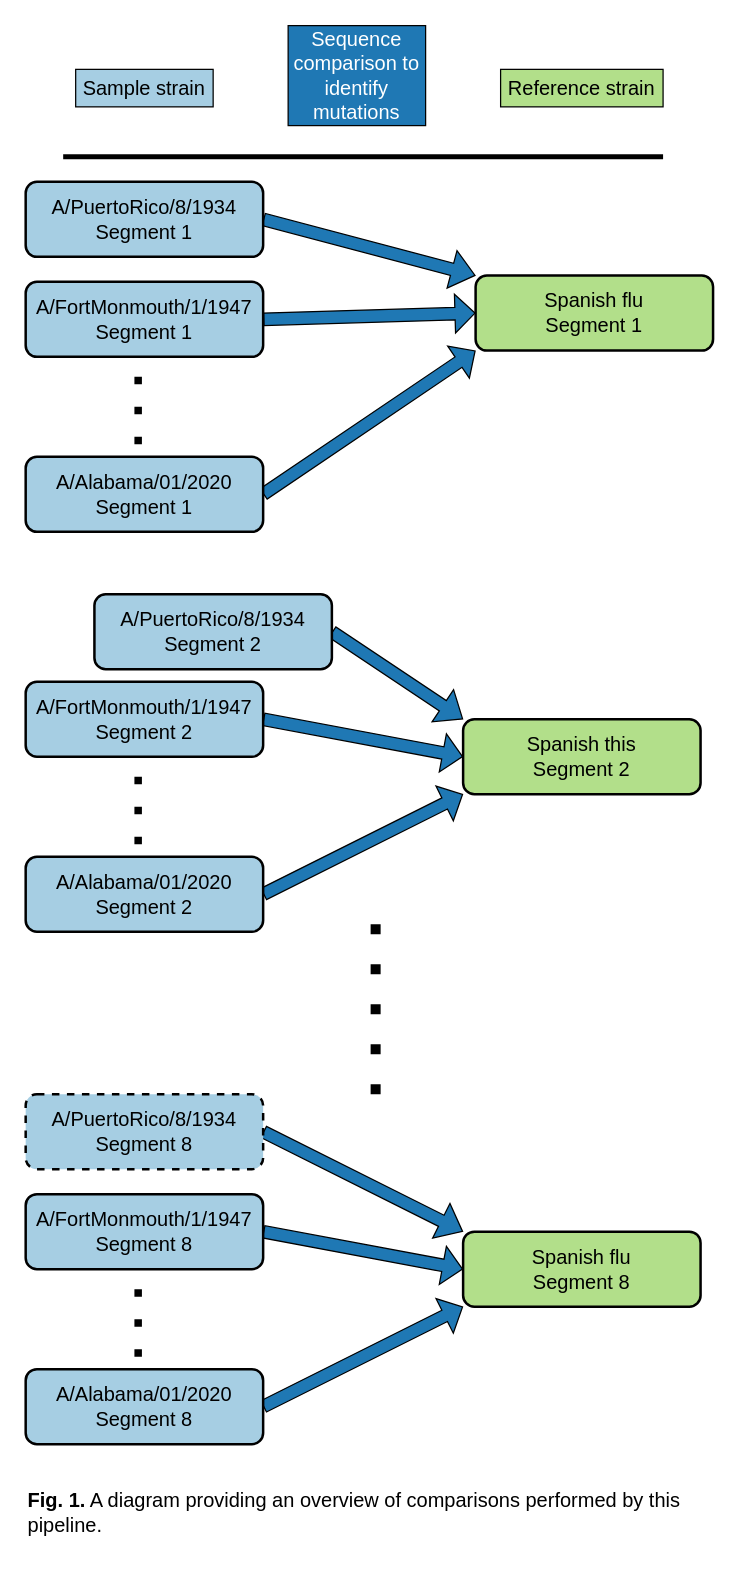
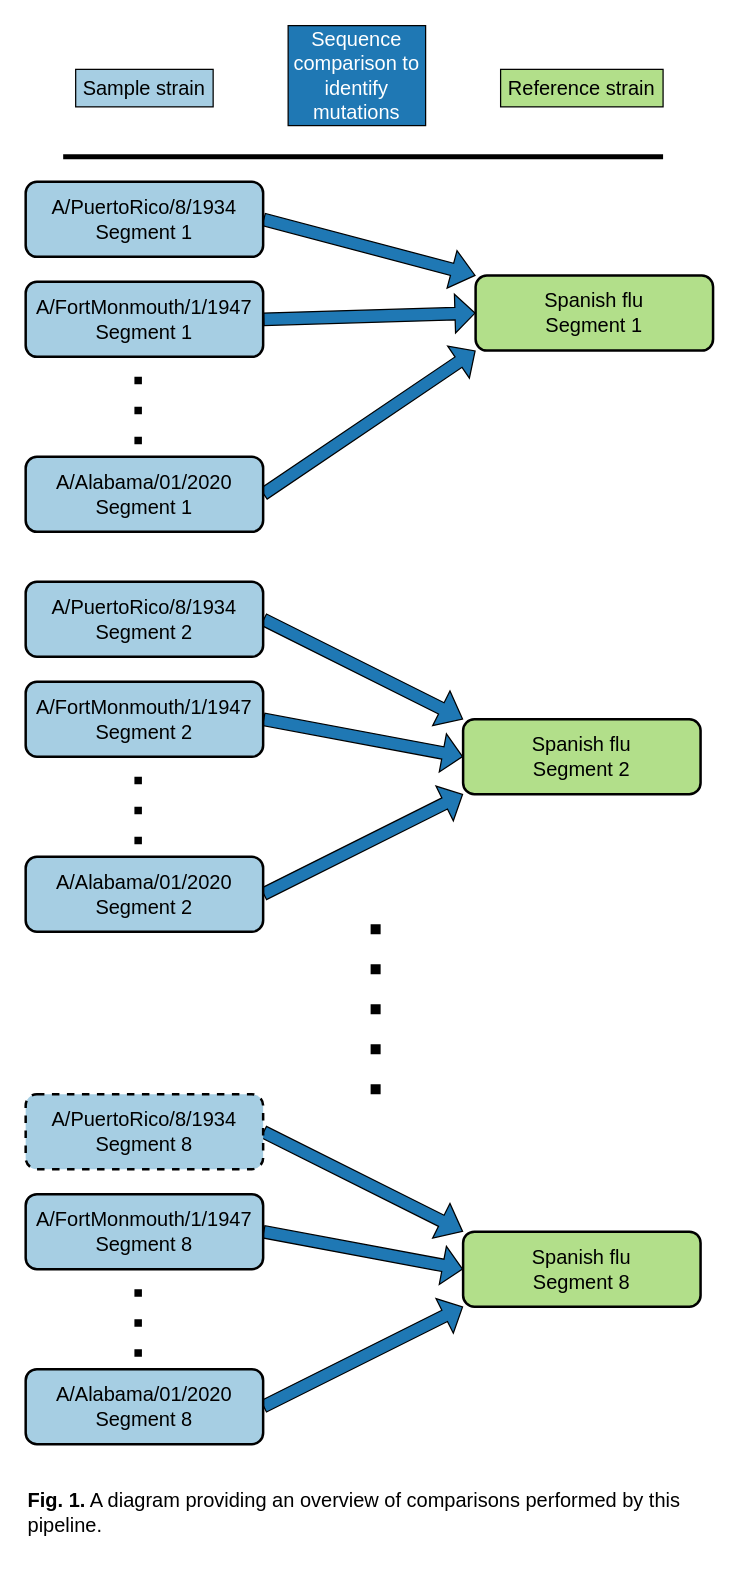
node "A/PuertoRico/8/1934 Segment 2": moved (213, 632) -> (144, 619)
node "Spanish this Segment 2": label "Spanish this Segment 2" -> "Spanish flu Segment 2"
